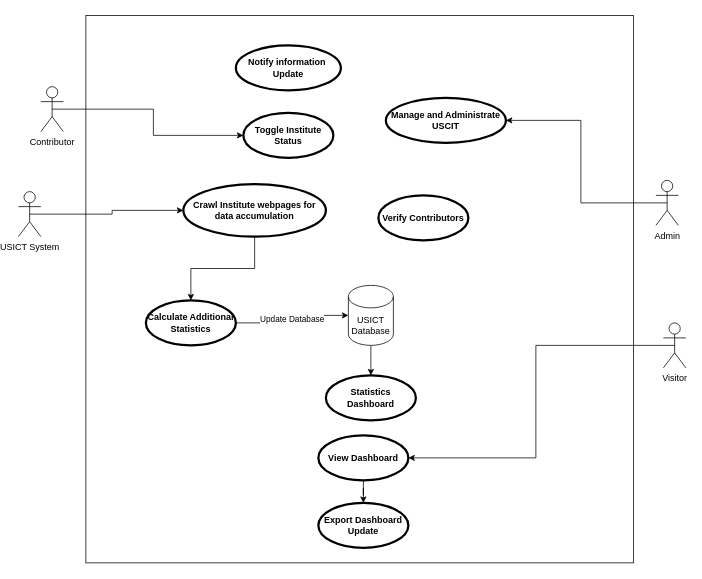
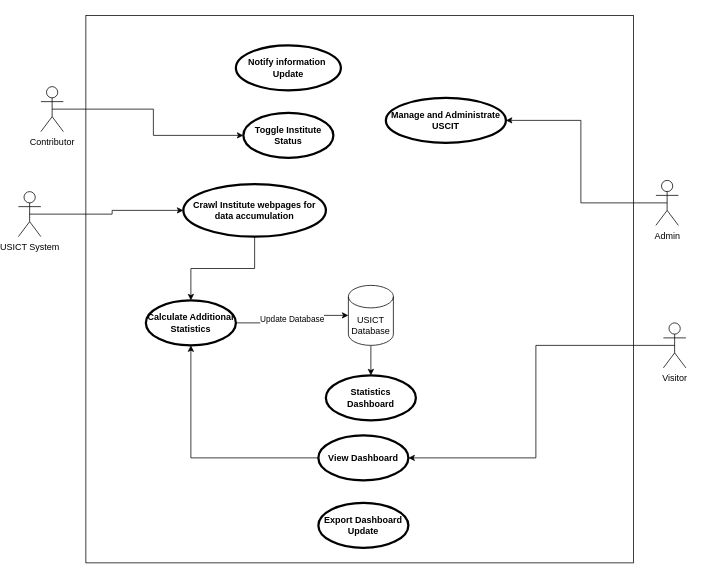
node "Verify Contributors": removed
edge "View Dashboard" -> "Export Dashboard Update": now "View Dashboard" -> "Calculate Additional Statistics"
